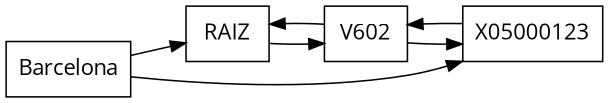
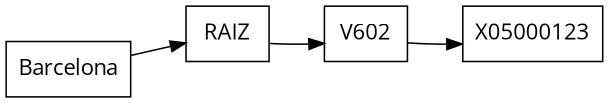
edge "X05000123" -> "V602": removed
edge "V602" -> "RAIZ": removed
edge "Barcelona" -> "X05000123": removed
